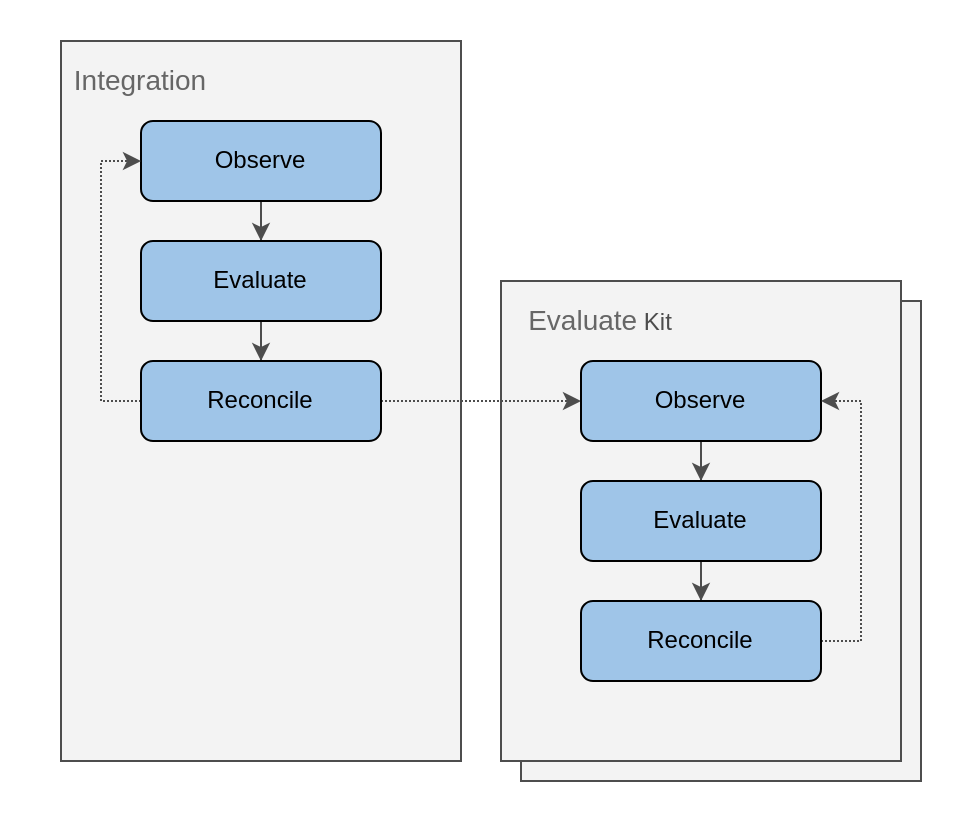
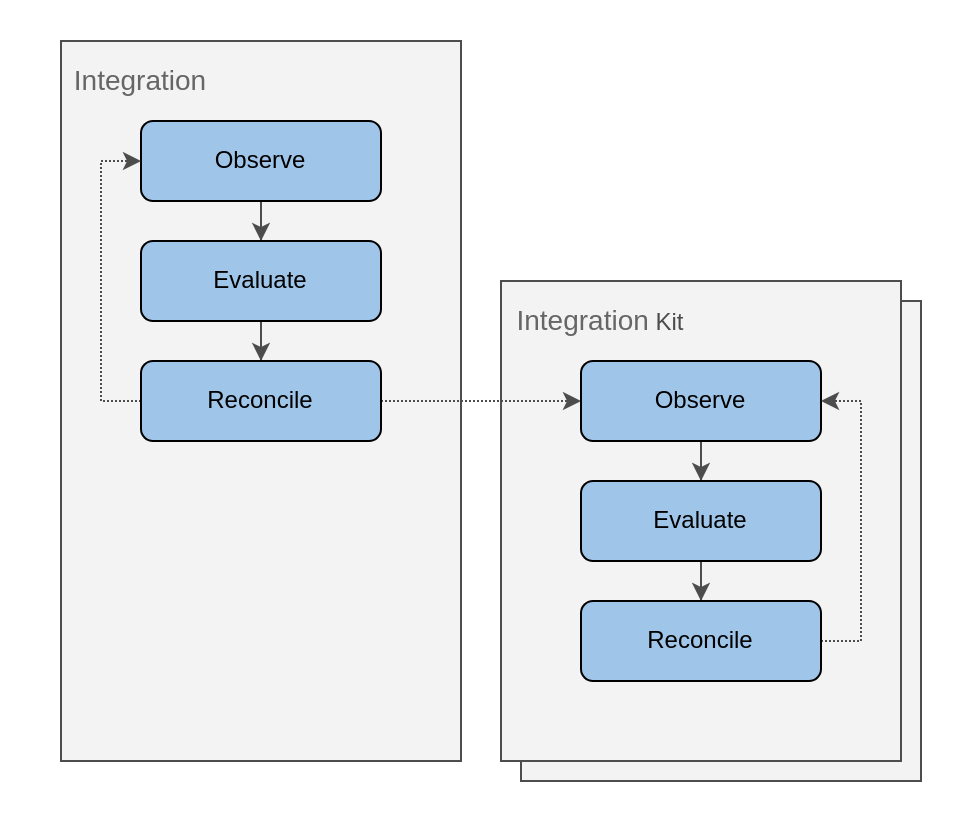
node "Evaluate Kit": label "Evaluate Kit" -> "Integration Kit"
